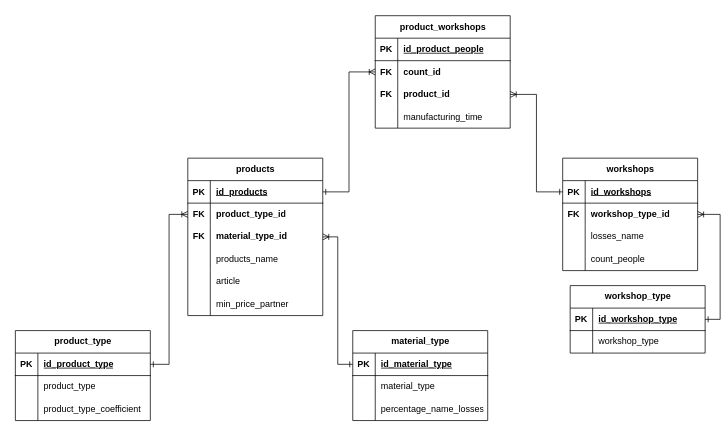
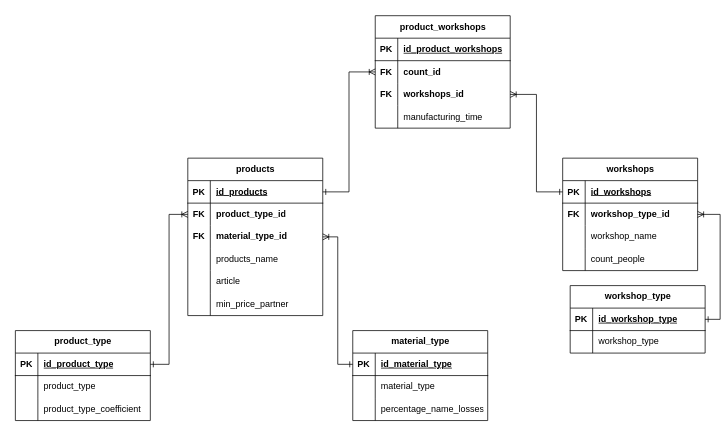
node "id_product_people": label "id_product_people" -> "id_product_workshops"
node "product_id": label "product_id" -> "workshops_id"
node "losses_name": label "losses_name" -> "workshop_name"
